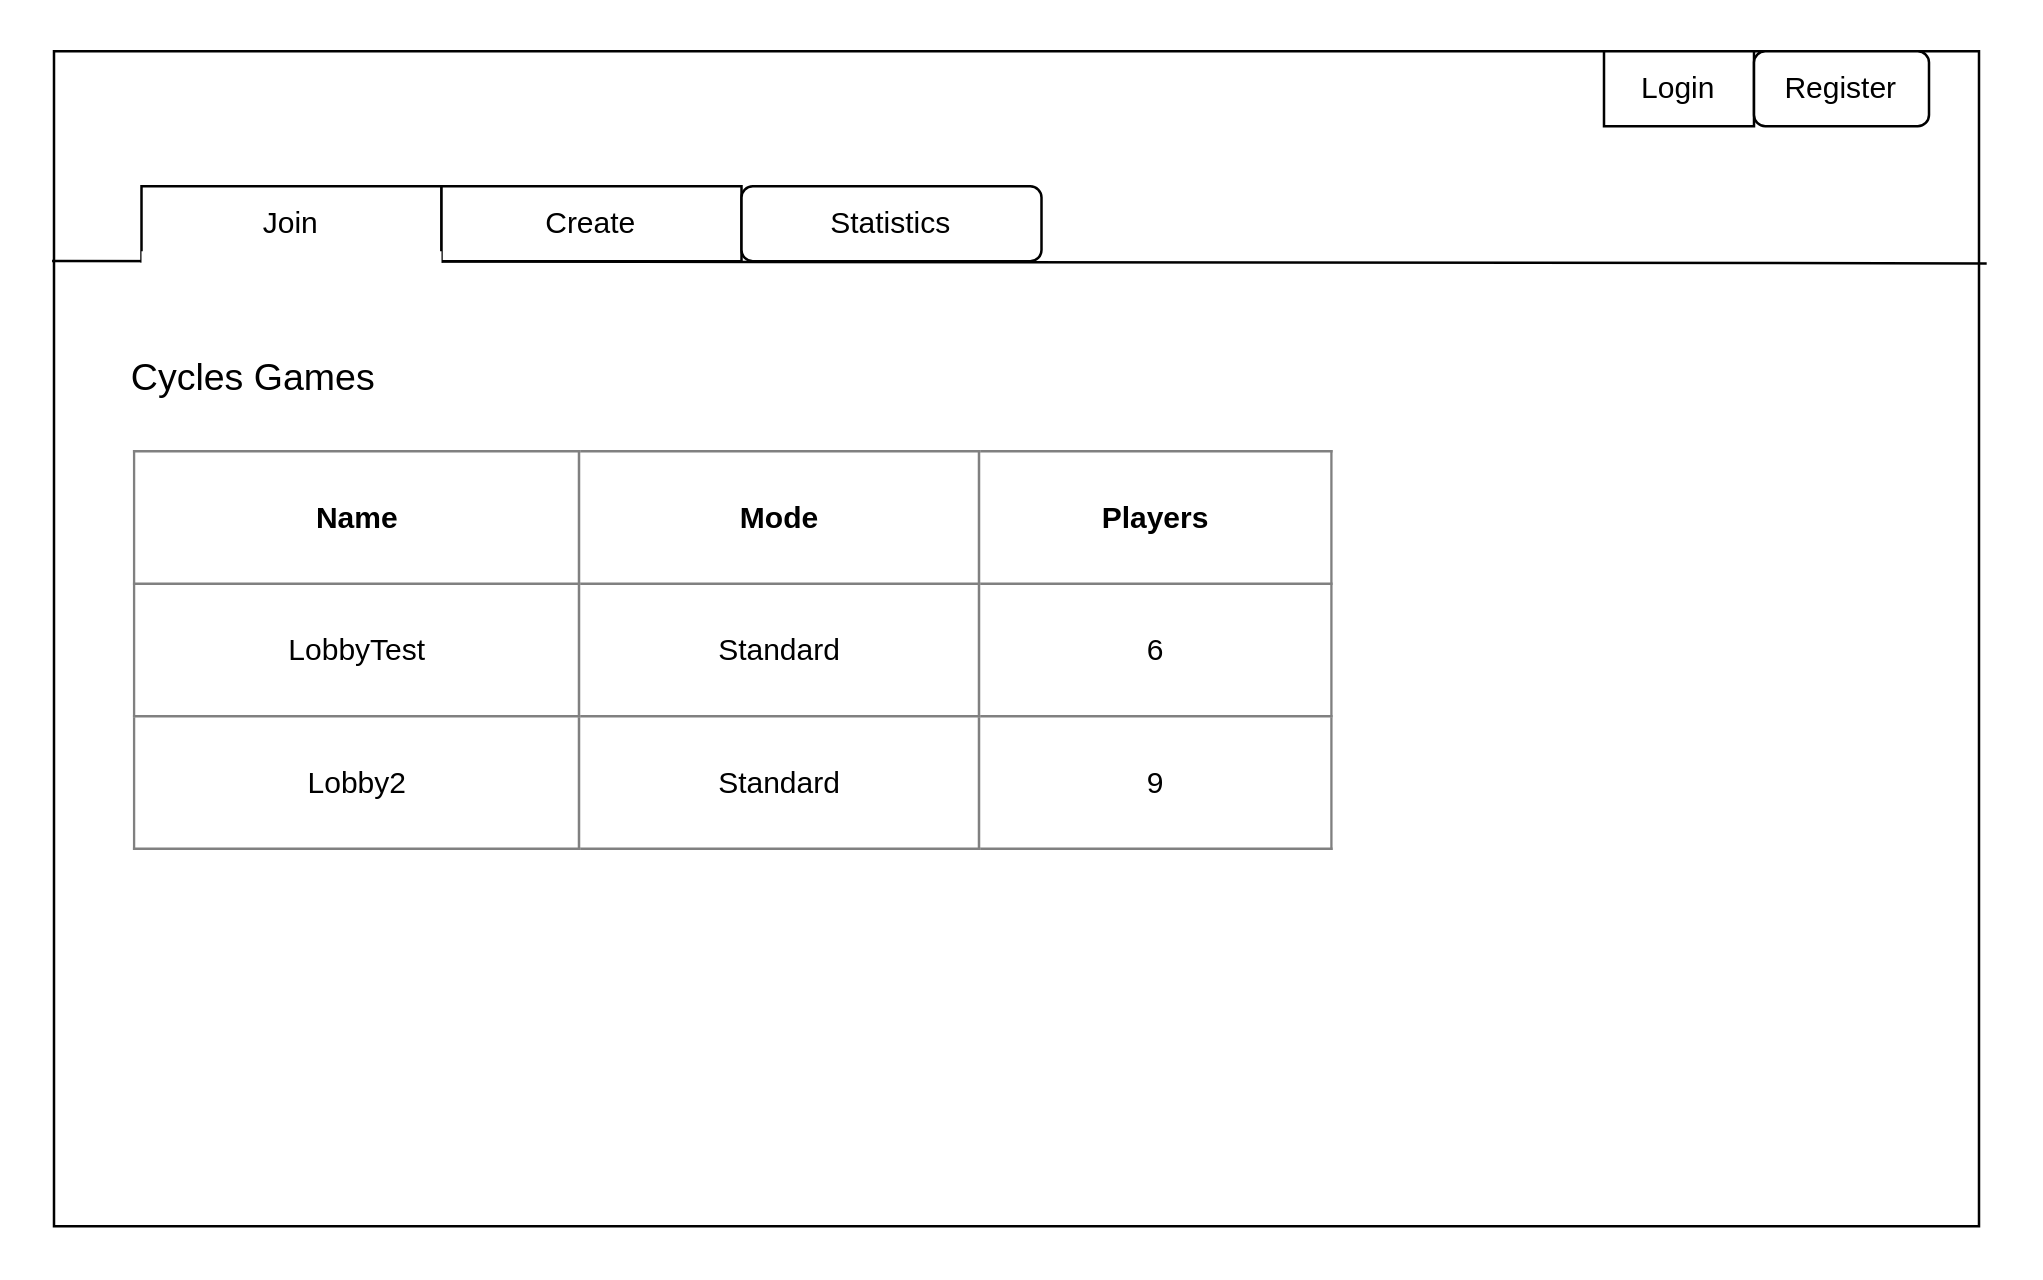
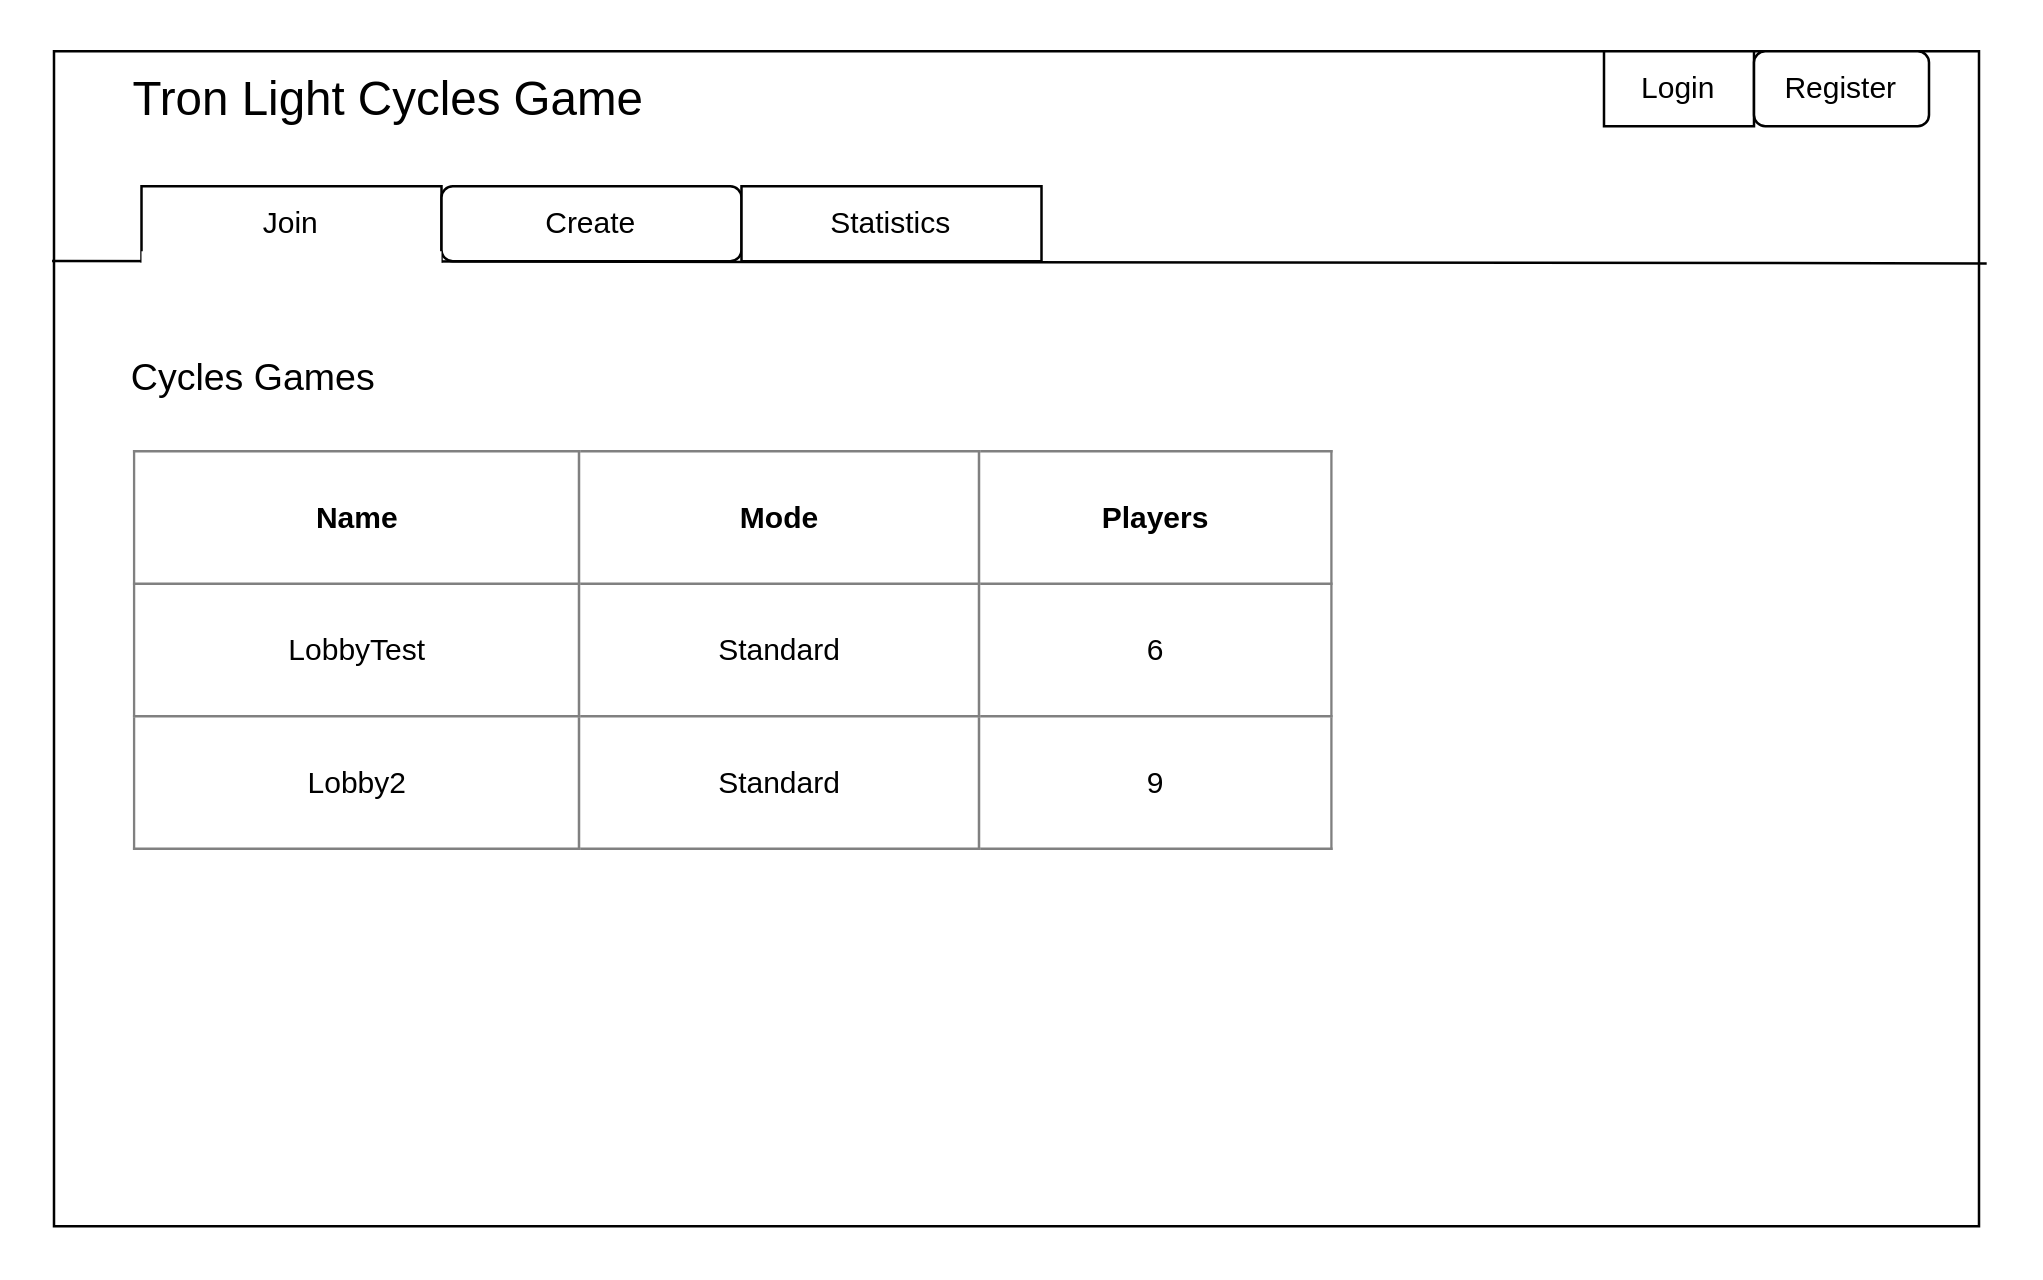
node "Tron Light Cycles Game": added
node "Create": shape rectangle -> rounded rectangle
node "Statistics": shape rounded rectangle -> rectangle
